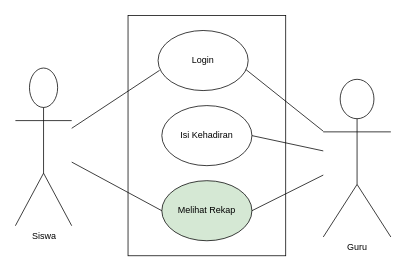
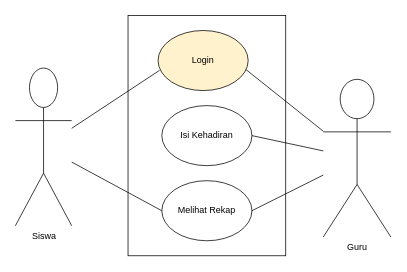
node "Login": fillcolor #ffffff -> #fff2cc
node "Melihat Rekap": fillcolor #d5e8d4 -> #ffffff
